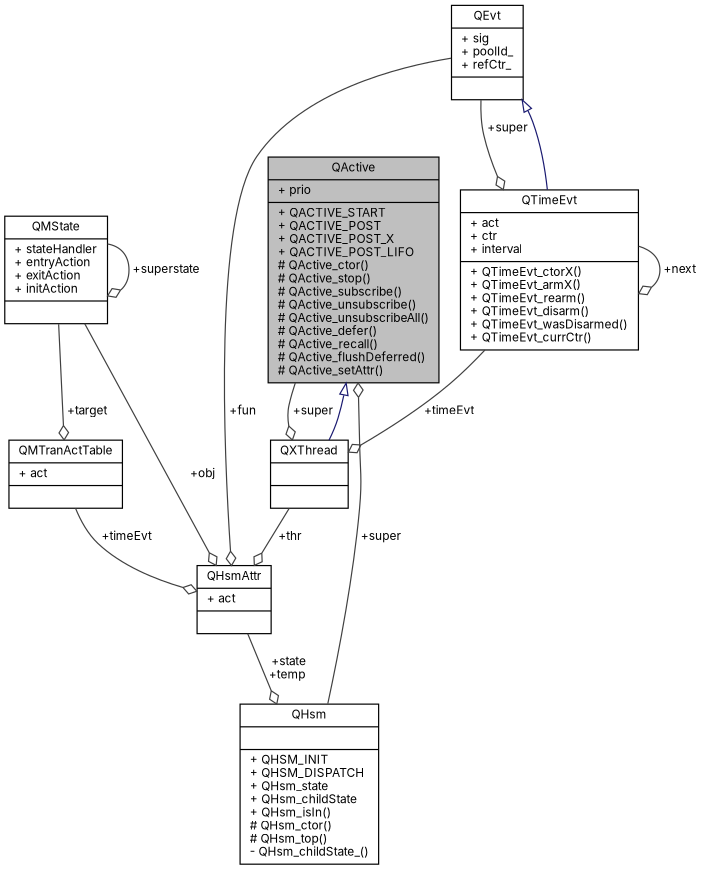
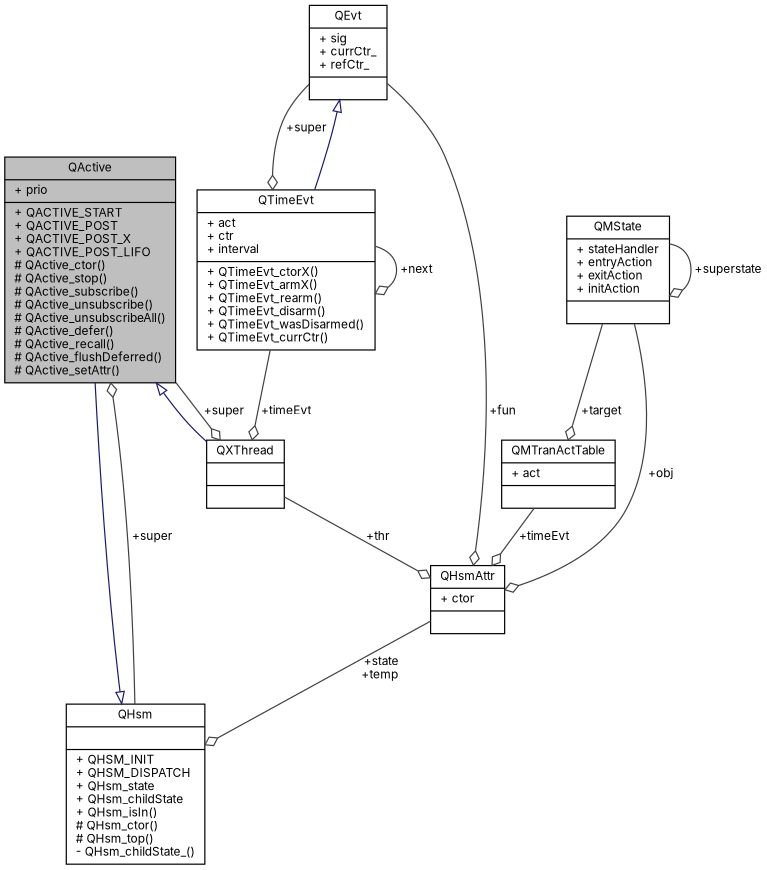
node "QEvt": text "+ poolId_" -> "+ currCtr_"
edge "QActive" -> "QHsm": added
node "QHsmAttr": text "+ act" -> "+ ctor"
